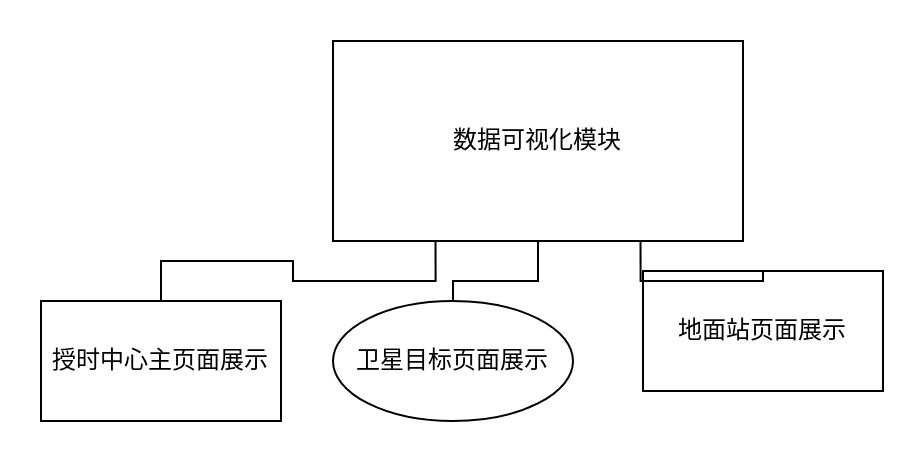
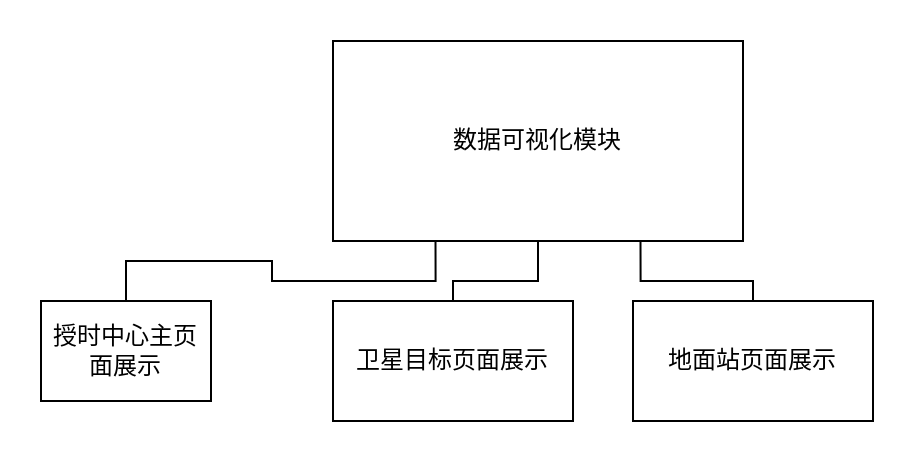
node "地面站页面展示": moved (763, 331) -> (753, 361)
node "授时中心主页面展示": size 240x120 -> 170x100
node "卫星目标页面展示": shape ellipse -> rectangle
